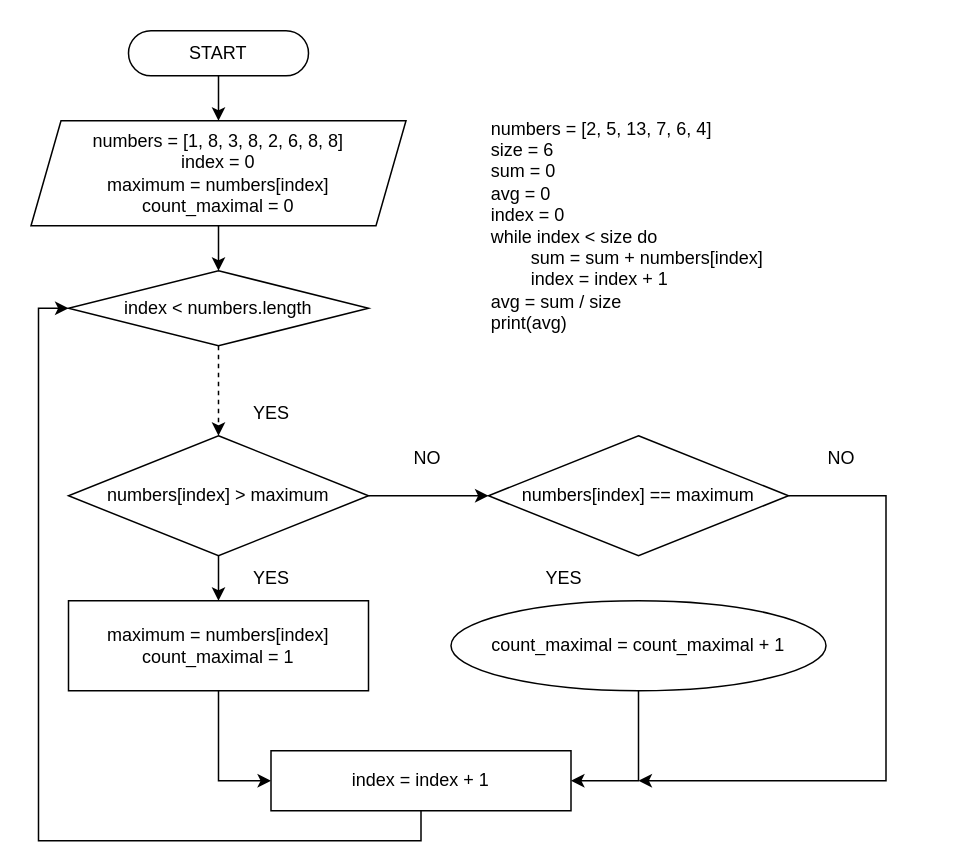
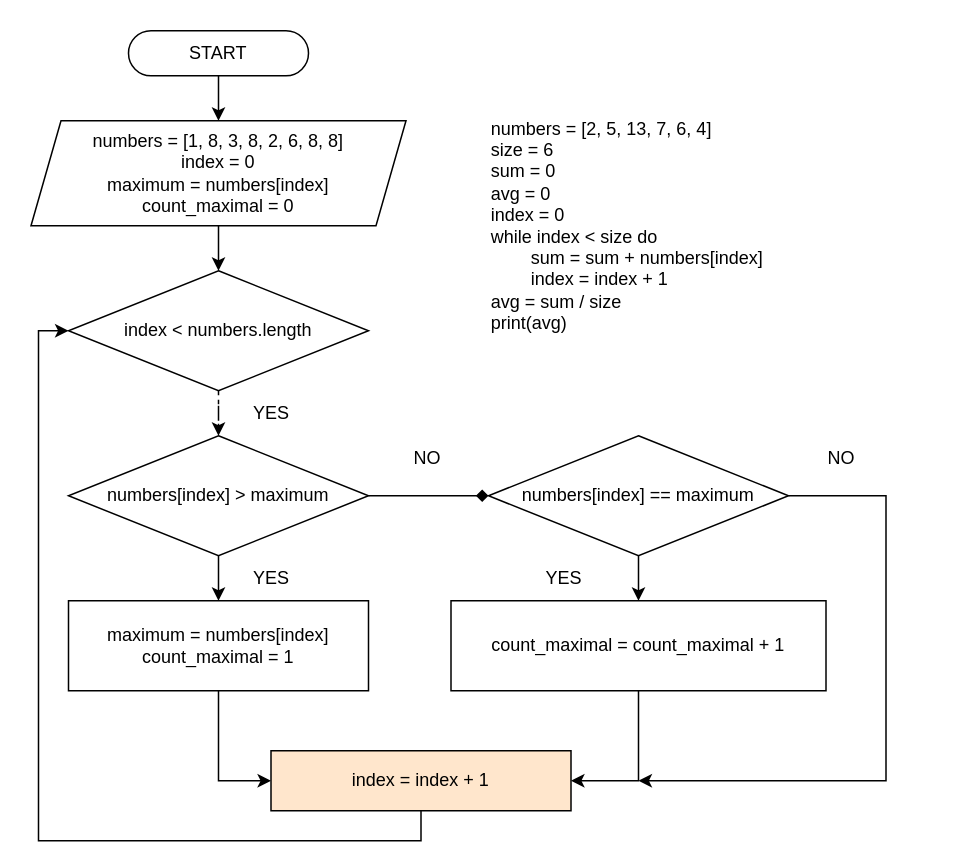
node "index < numbers.length": size 300x75 -> 300x120
edge "numbers[index] > maximum" -> "numbers[index] == maximum": arrowhead classic -> diamond
edge "numbers[index] == maximum" -> "count_maximal = count_maximal + 1": added
node "count_maximal = count_maximal + 1": shape ellipse -> rectangle
node "index = index + 1": fillcolor #ffffff -> #ffe6cc
